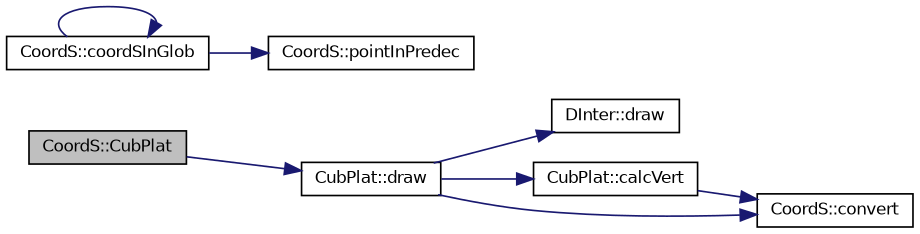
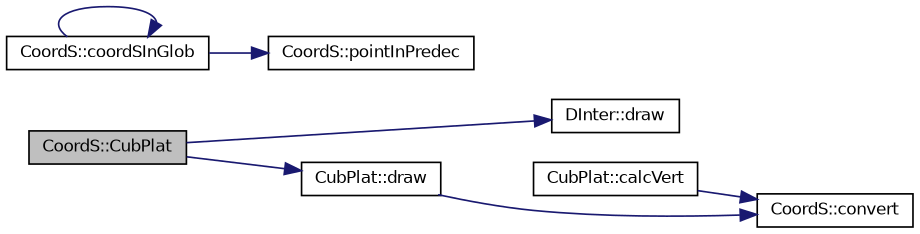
edge "CubPlat::draw" -> "DInter::draw": now "CoordS::CubPlat" -> "DInter::draw"
edge "CubPlat::draw" -> "CubPlat::calcVert": removed
